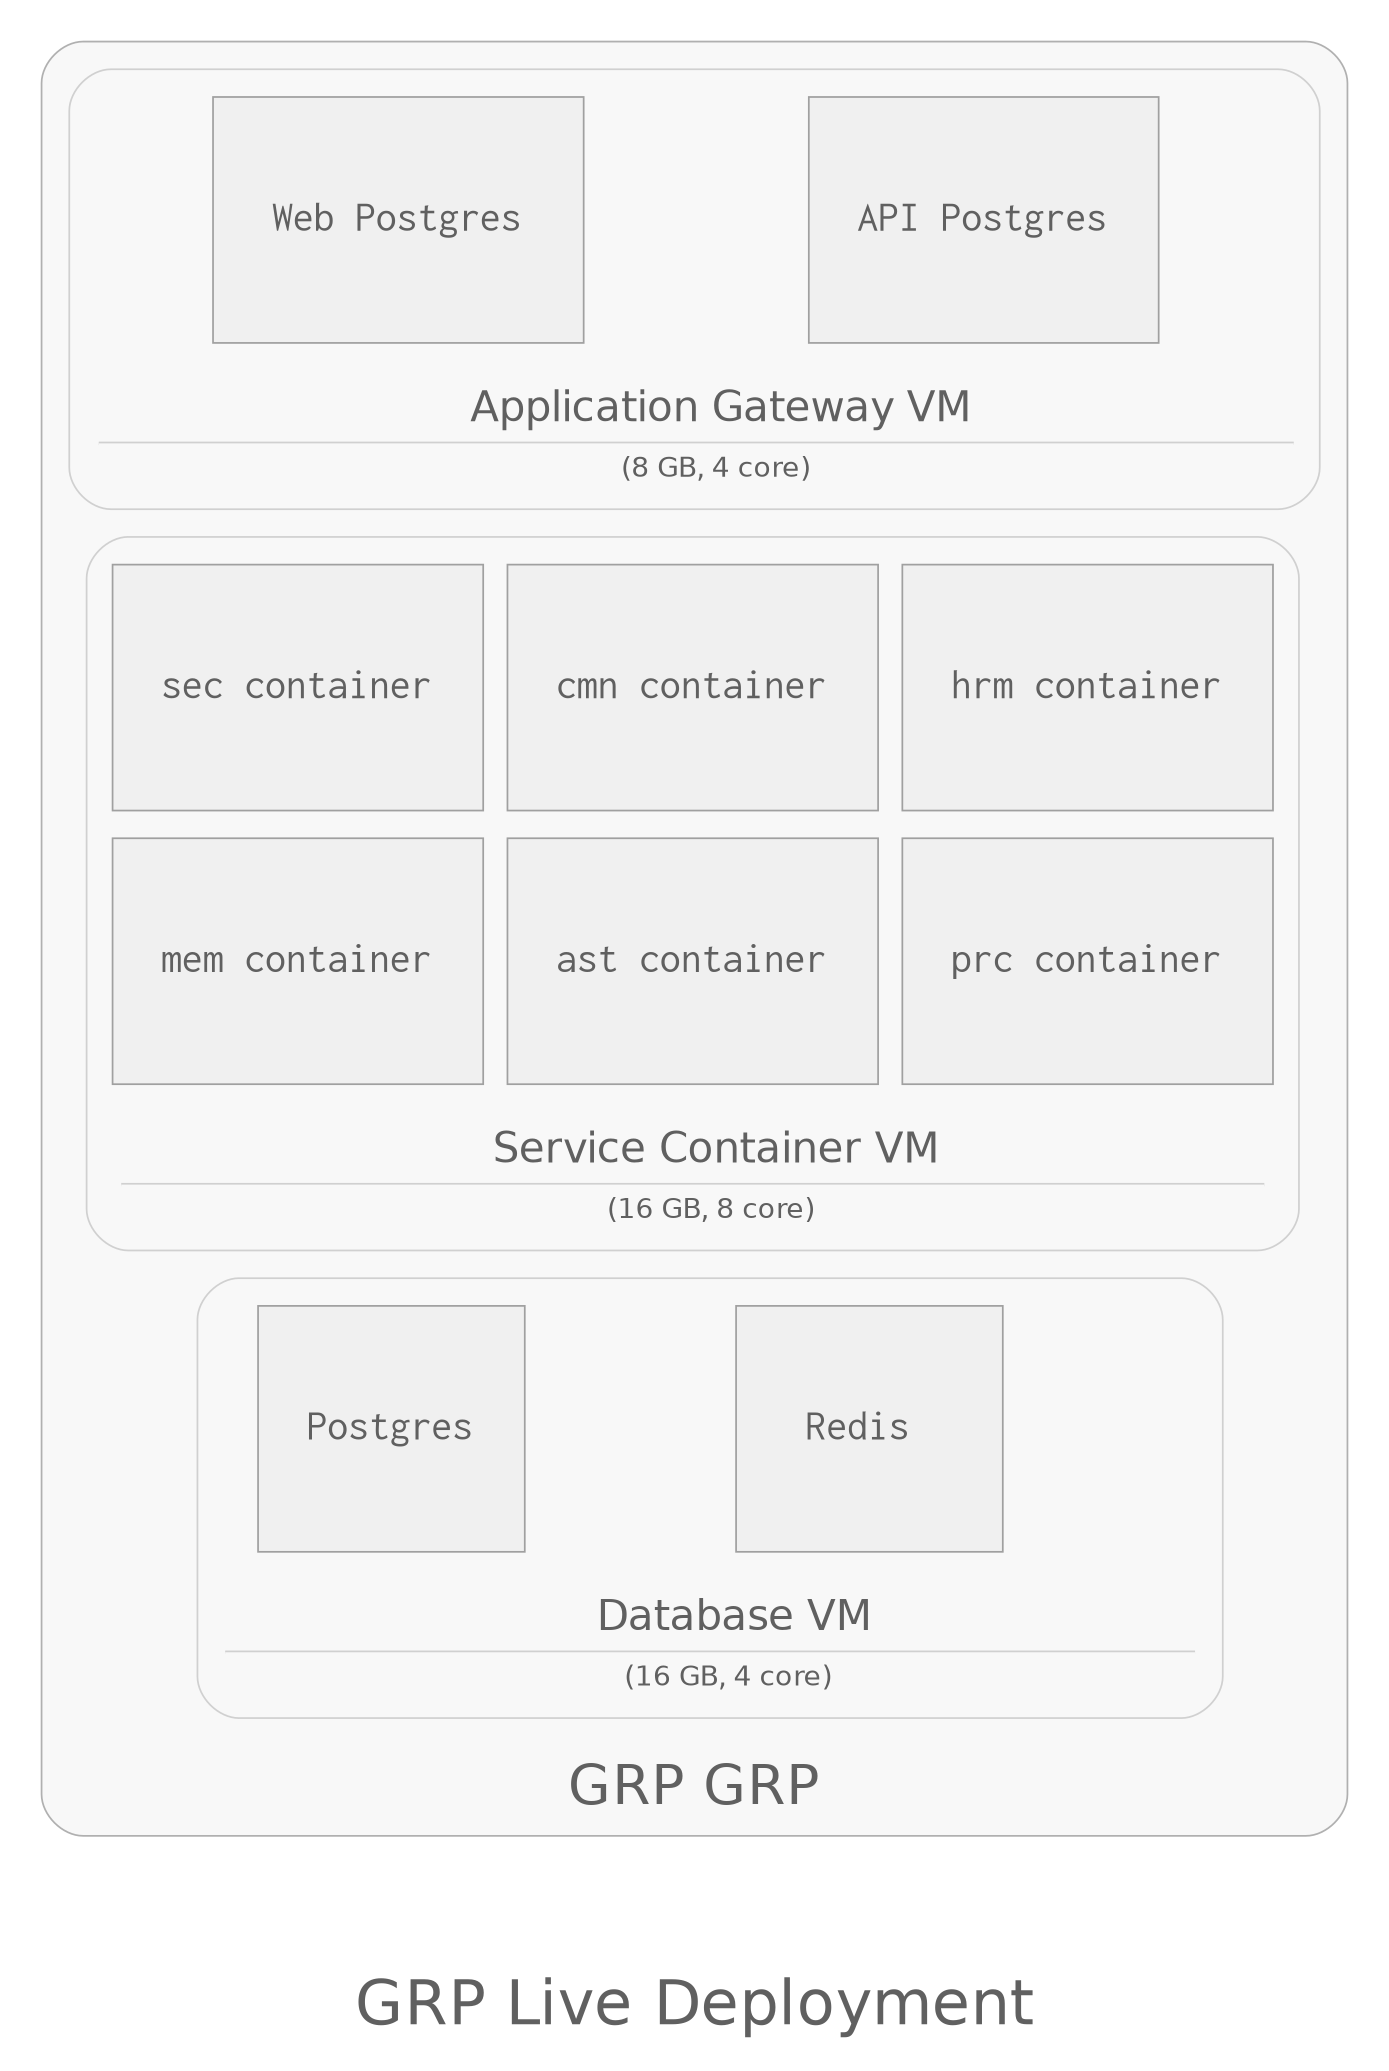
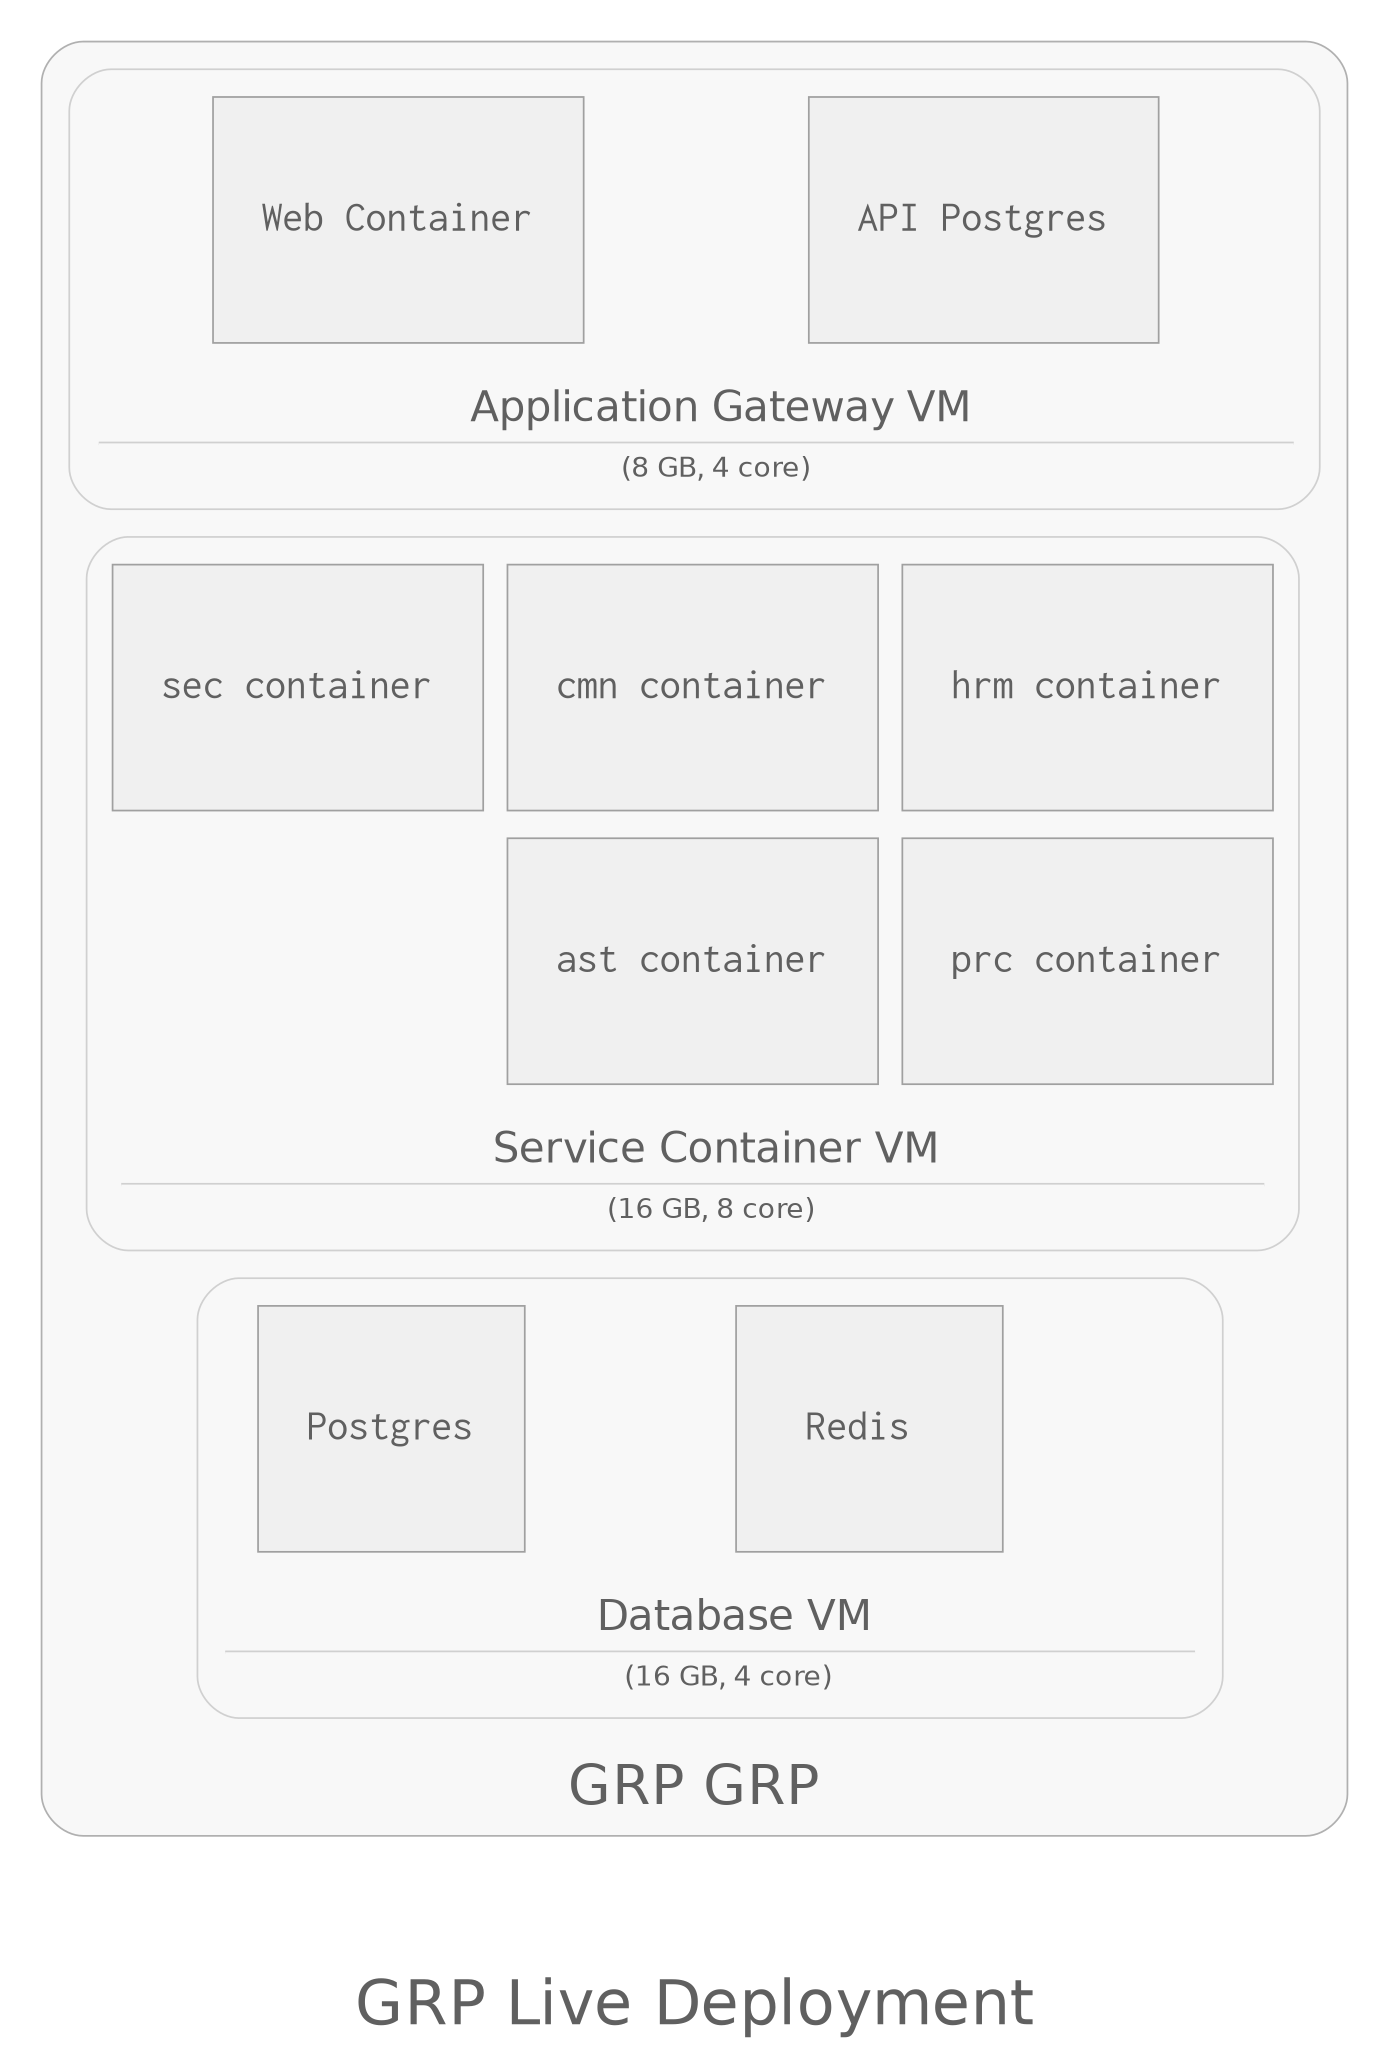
node "Web Postgres": label "Web Postgres" -> "Web Container"
node "mem container": removed
